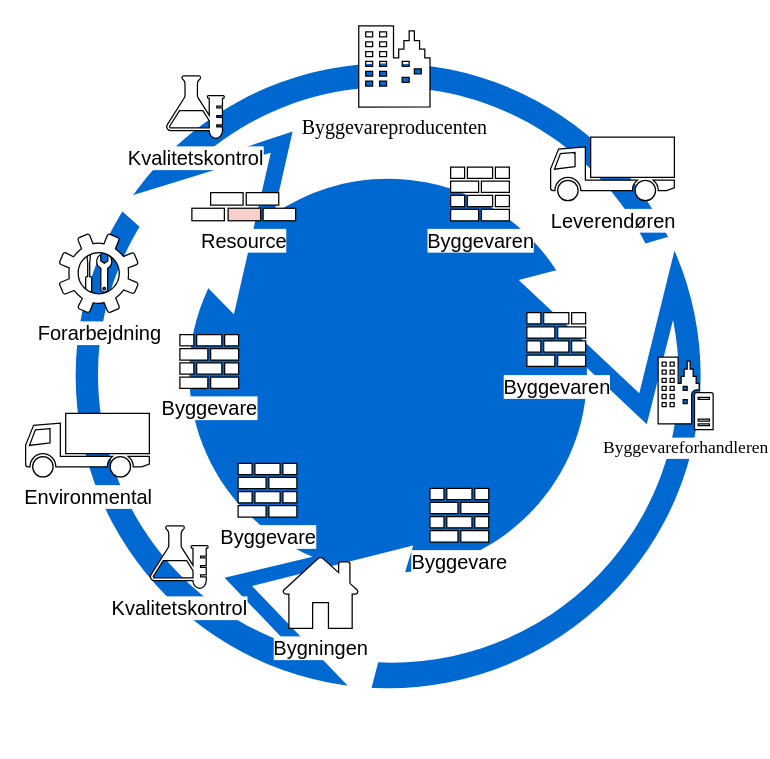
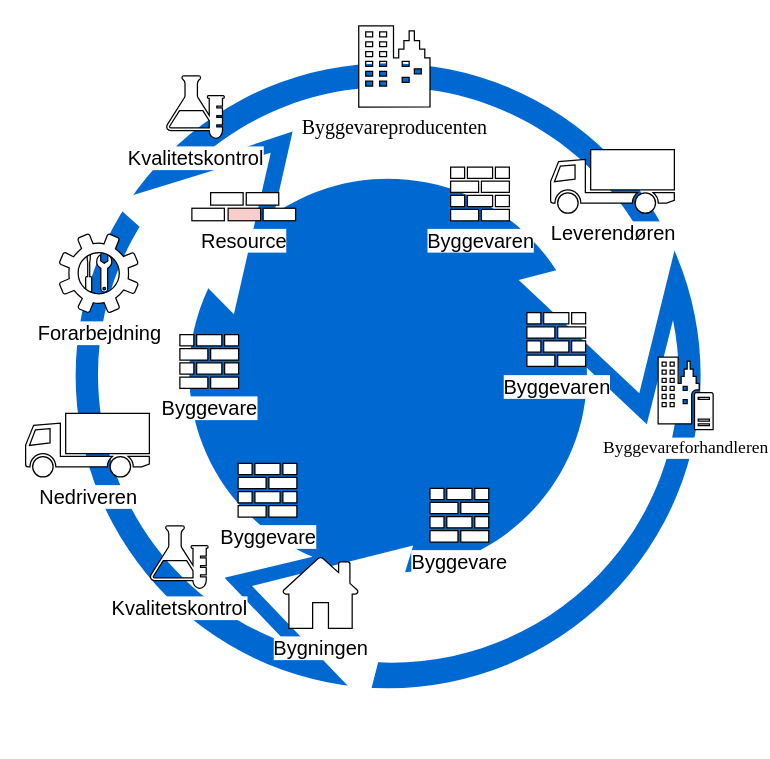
node "Leverendøren": moved (613, 169) -> (613, 181)
node "Environmental": label "Environmental" -> "Nedriveren"
node "Environmental Awareness": label "Environmental Awareness" -> "Byggevaren Awareness"
